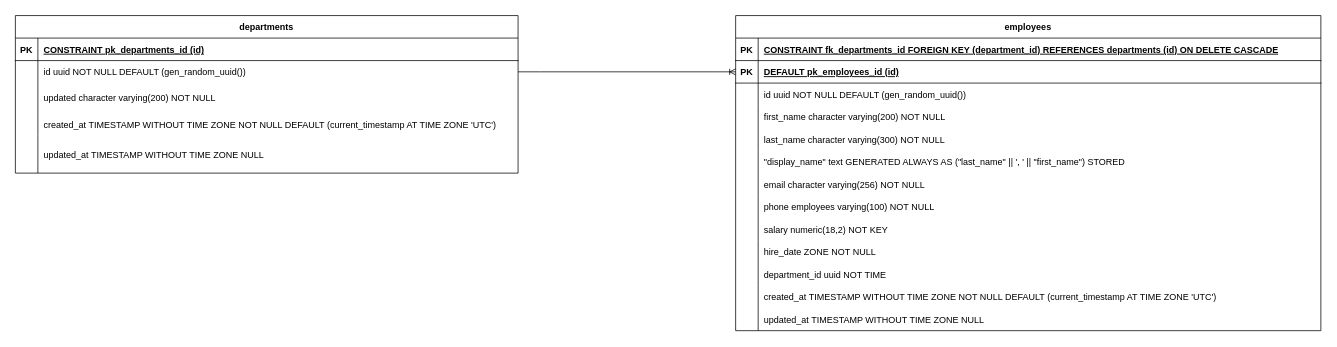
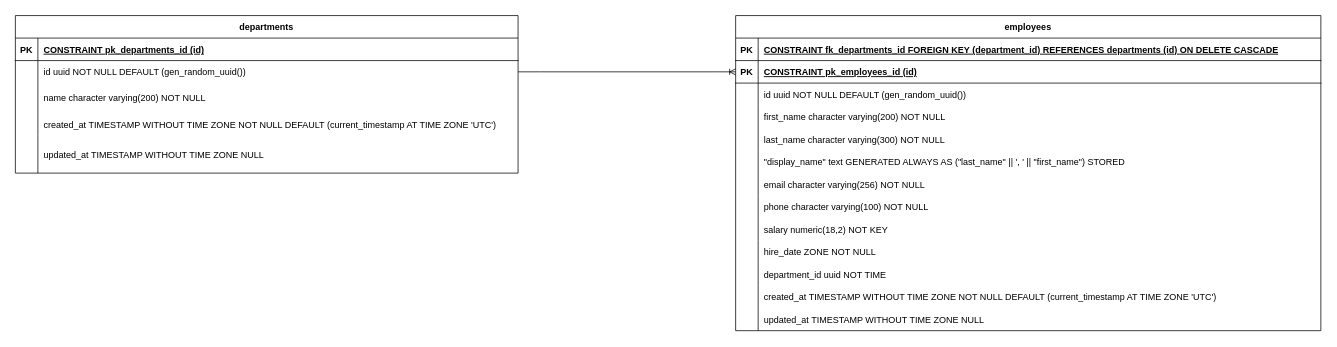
node "DEFAULT pk_employees_id (id)": label "DEFAULT pk_employees_id (id)" -> "CONSTRAINT pk_employees_id (id)"
node "updated character varying(200) NOT NULL": label "updated character varying(200) NOT NULL" -> "name character varying(200) NOT NULL"
node "phone employees varying(100) NOT NULL": label "phone employees varying(100) NOT NULL" -> "phone character varying(100) NOT NULL"
